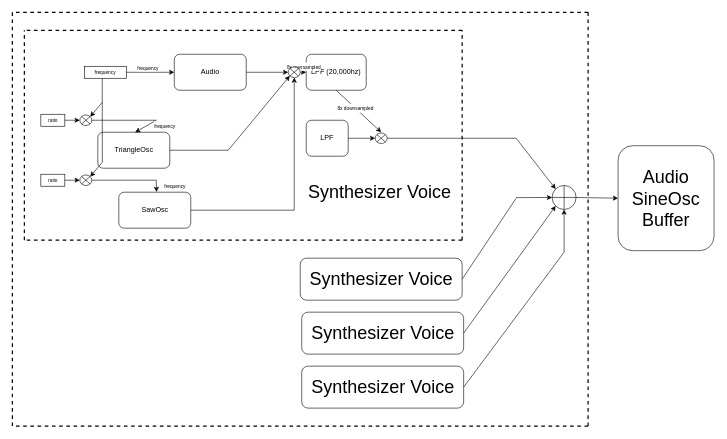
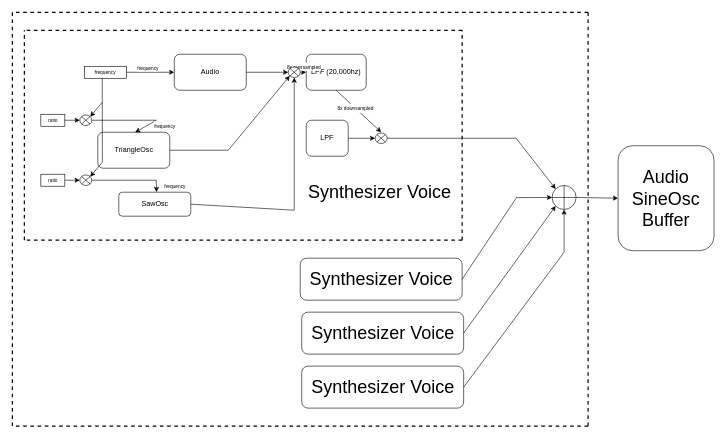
node "SawOsc": size 72x36 -> 72x24
